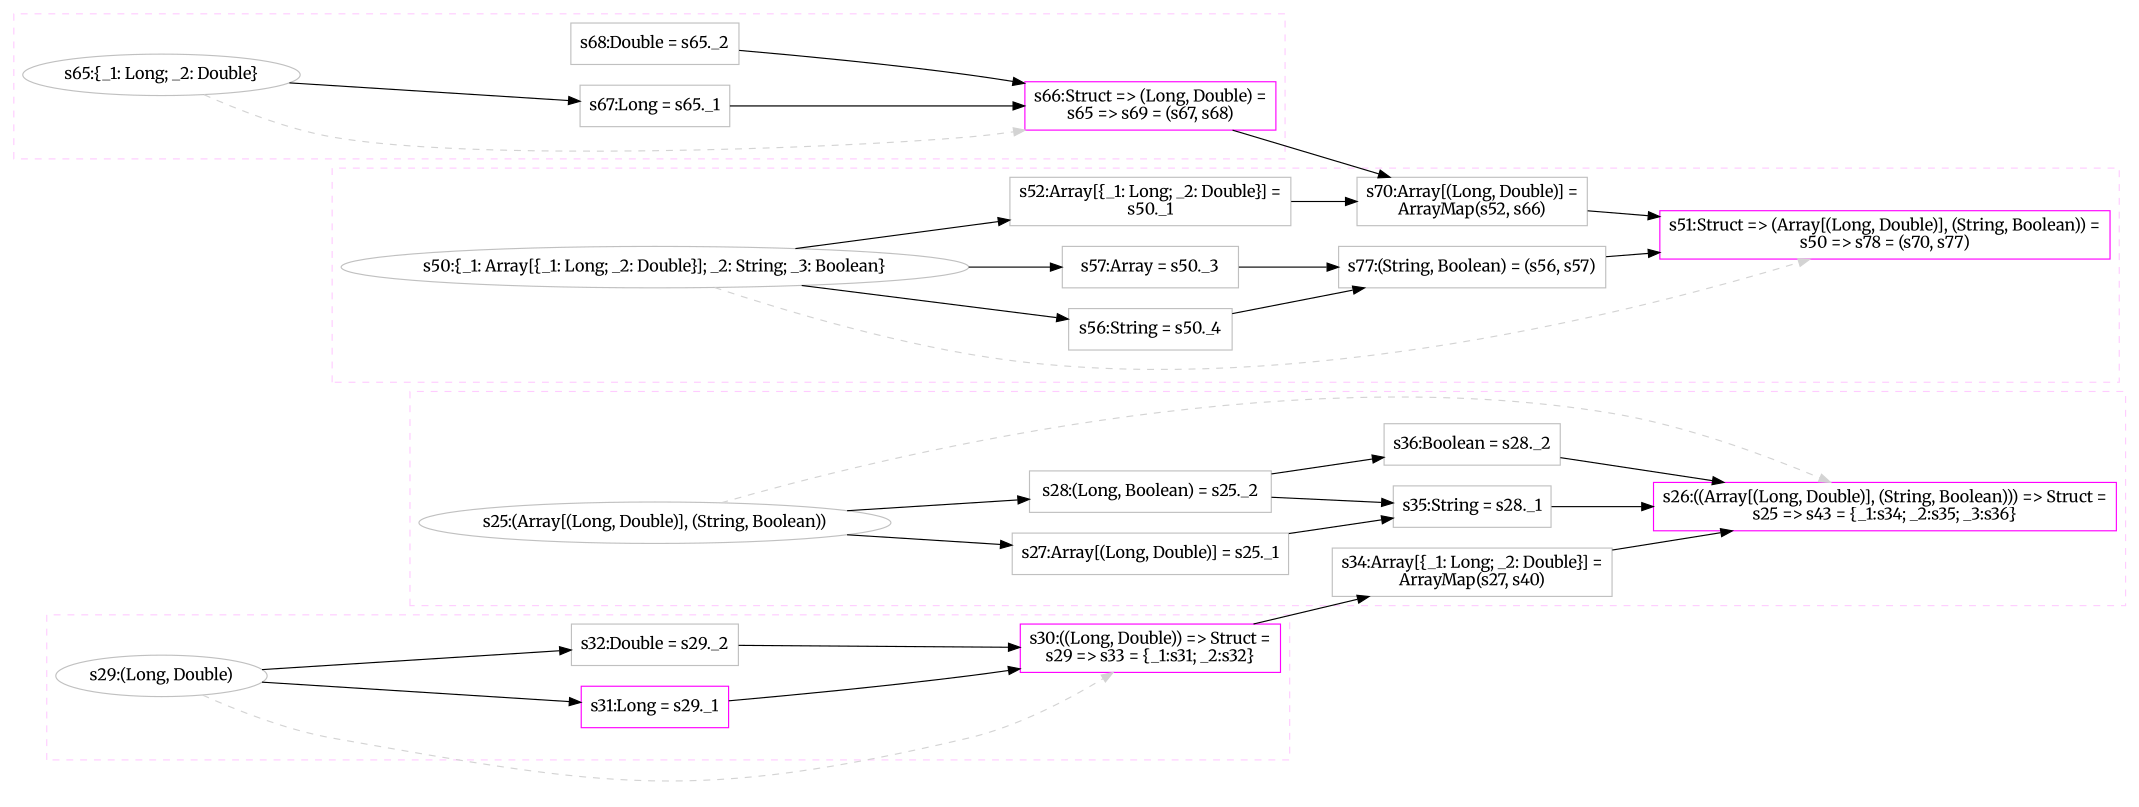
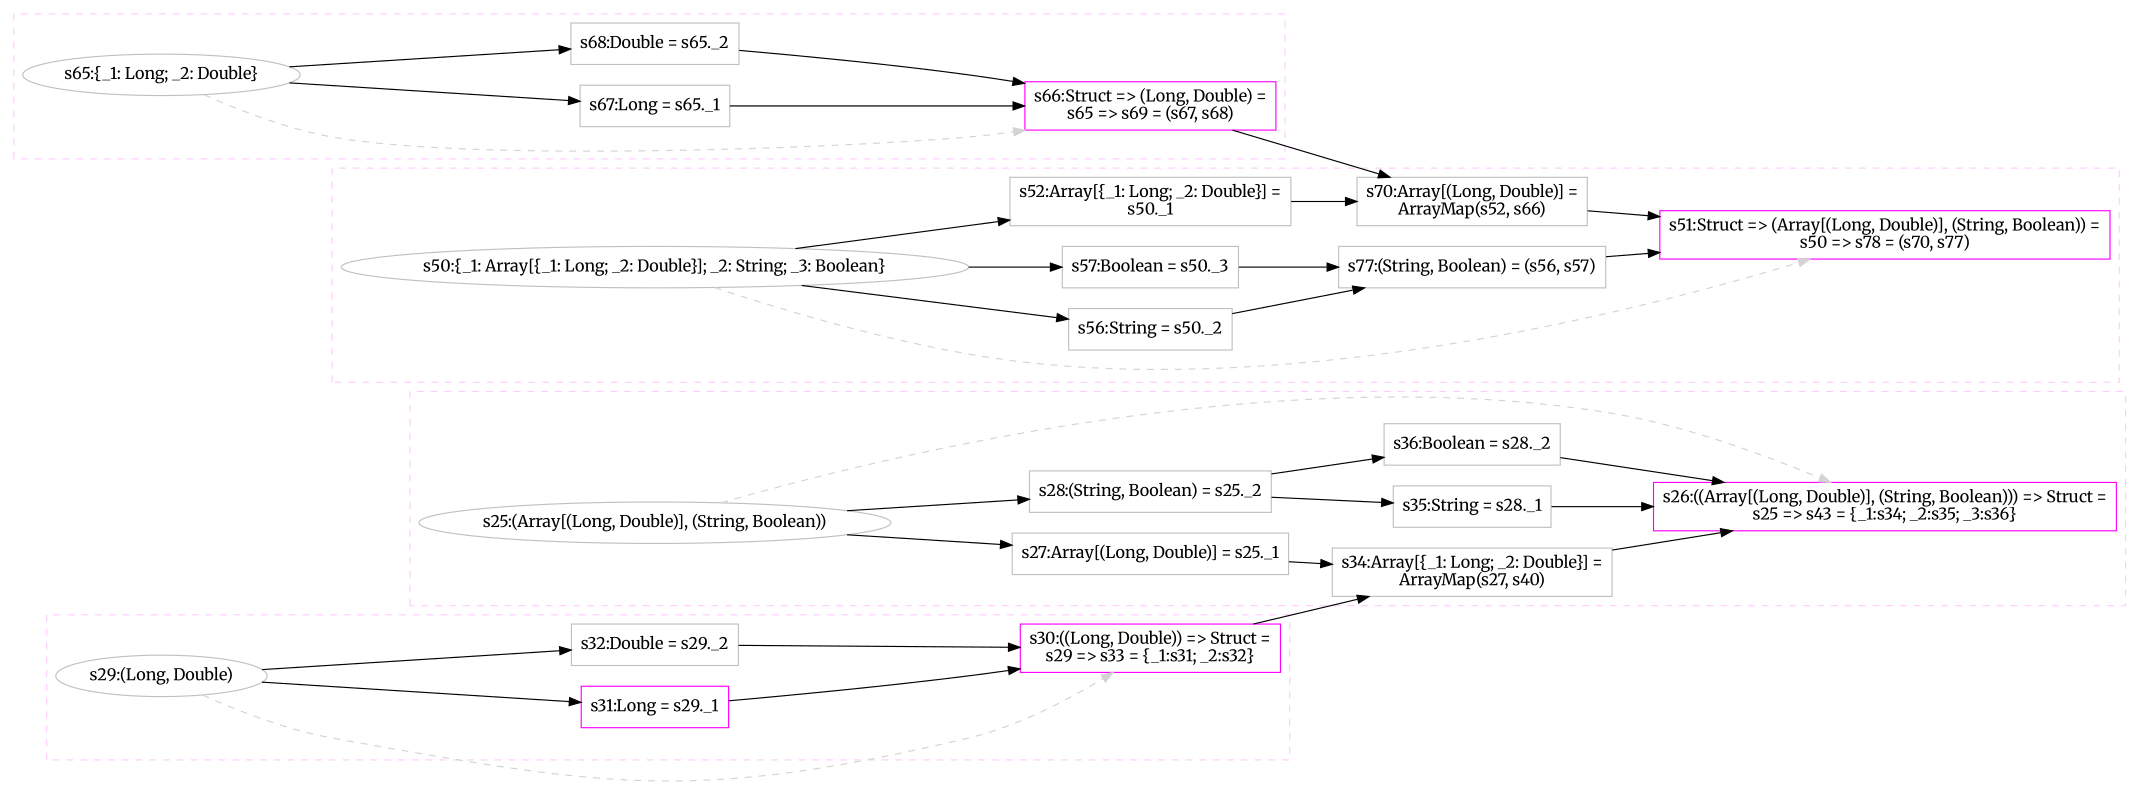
edge "s65:{_1: Long; _2: Double}" -> "s68:Double = s65._2": added
node "s57:Array = s50._3": label "s57:Array = s50._3" -> "s57:Boolean = s50._3"
node "s56:String = s50._4": label "s56:String = s50._4" -> "s56:String = s50._2"
node "s28:(Long, Boolean) = s25._2": label "s28:(Long, Boolean) = s25._2" -> "s28:(String, Boolean) = s25._2"
edge "s27:Array[(Long, Double)] = s25._1" -> "s35:String = s28._1": now "s27:Array[(Long, Double)] = s25._1" -> "s34:Array[{_1: Long; _2: Double}] = ArrayMap(s27, s40)"
